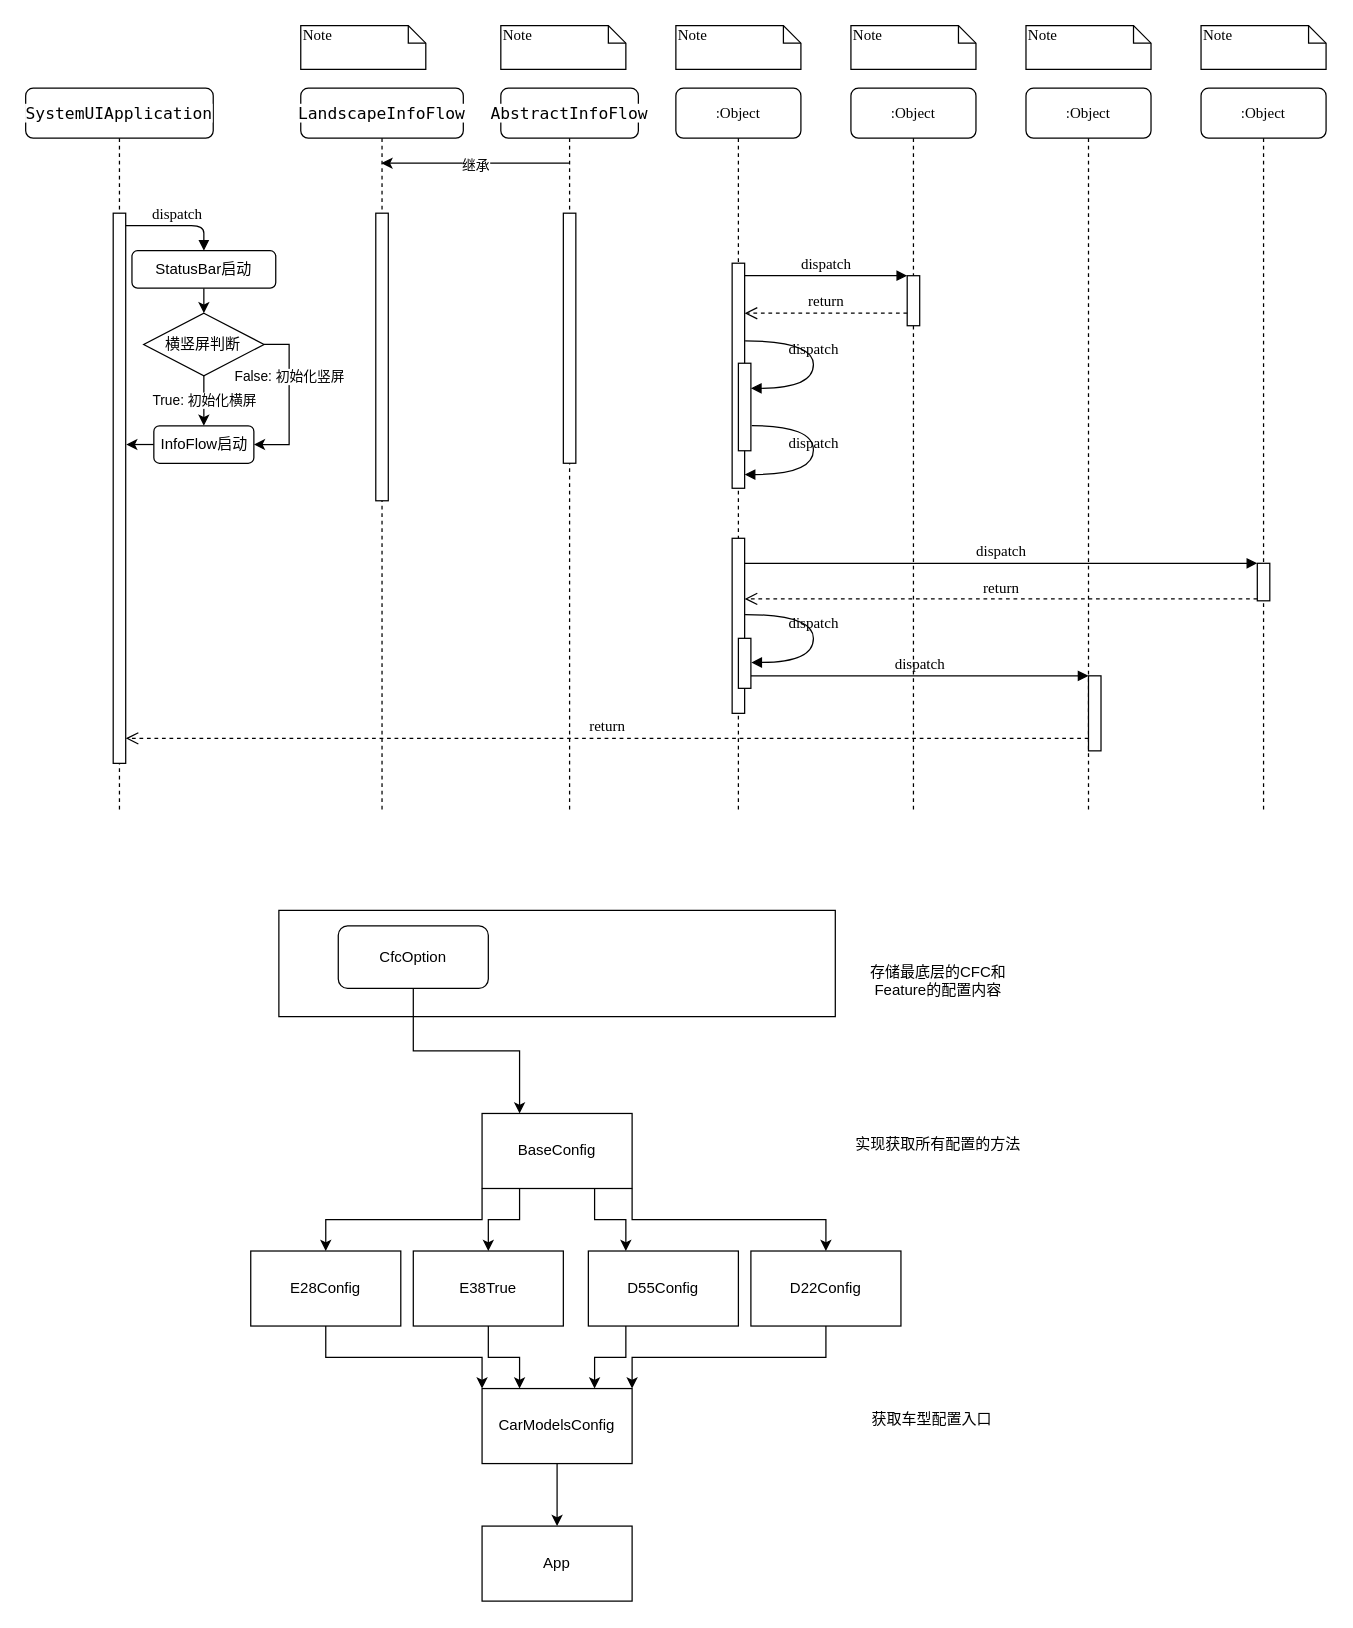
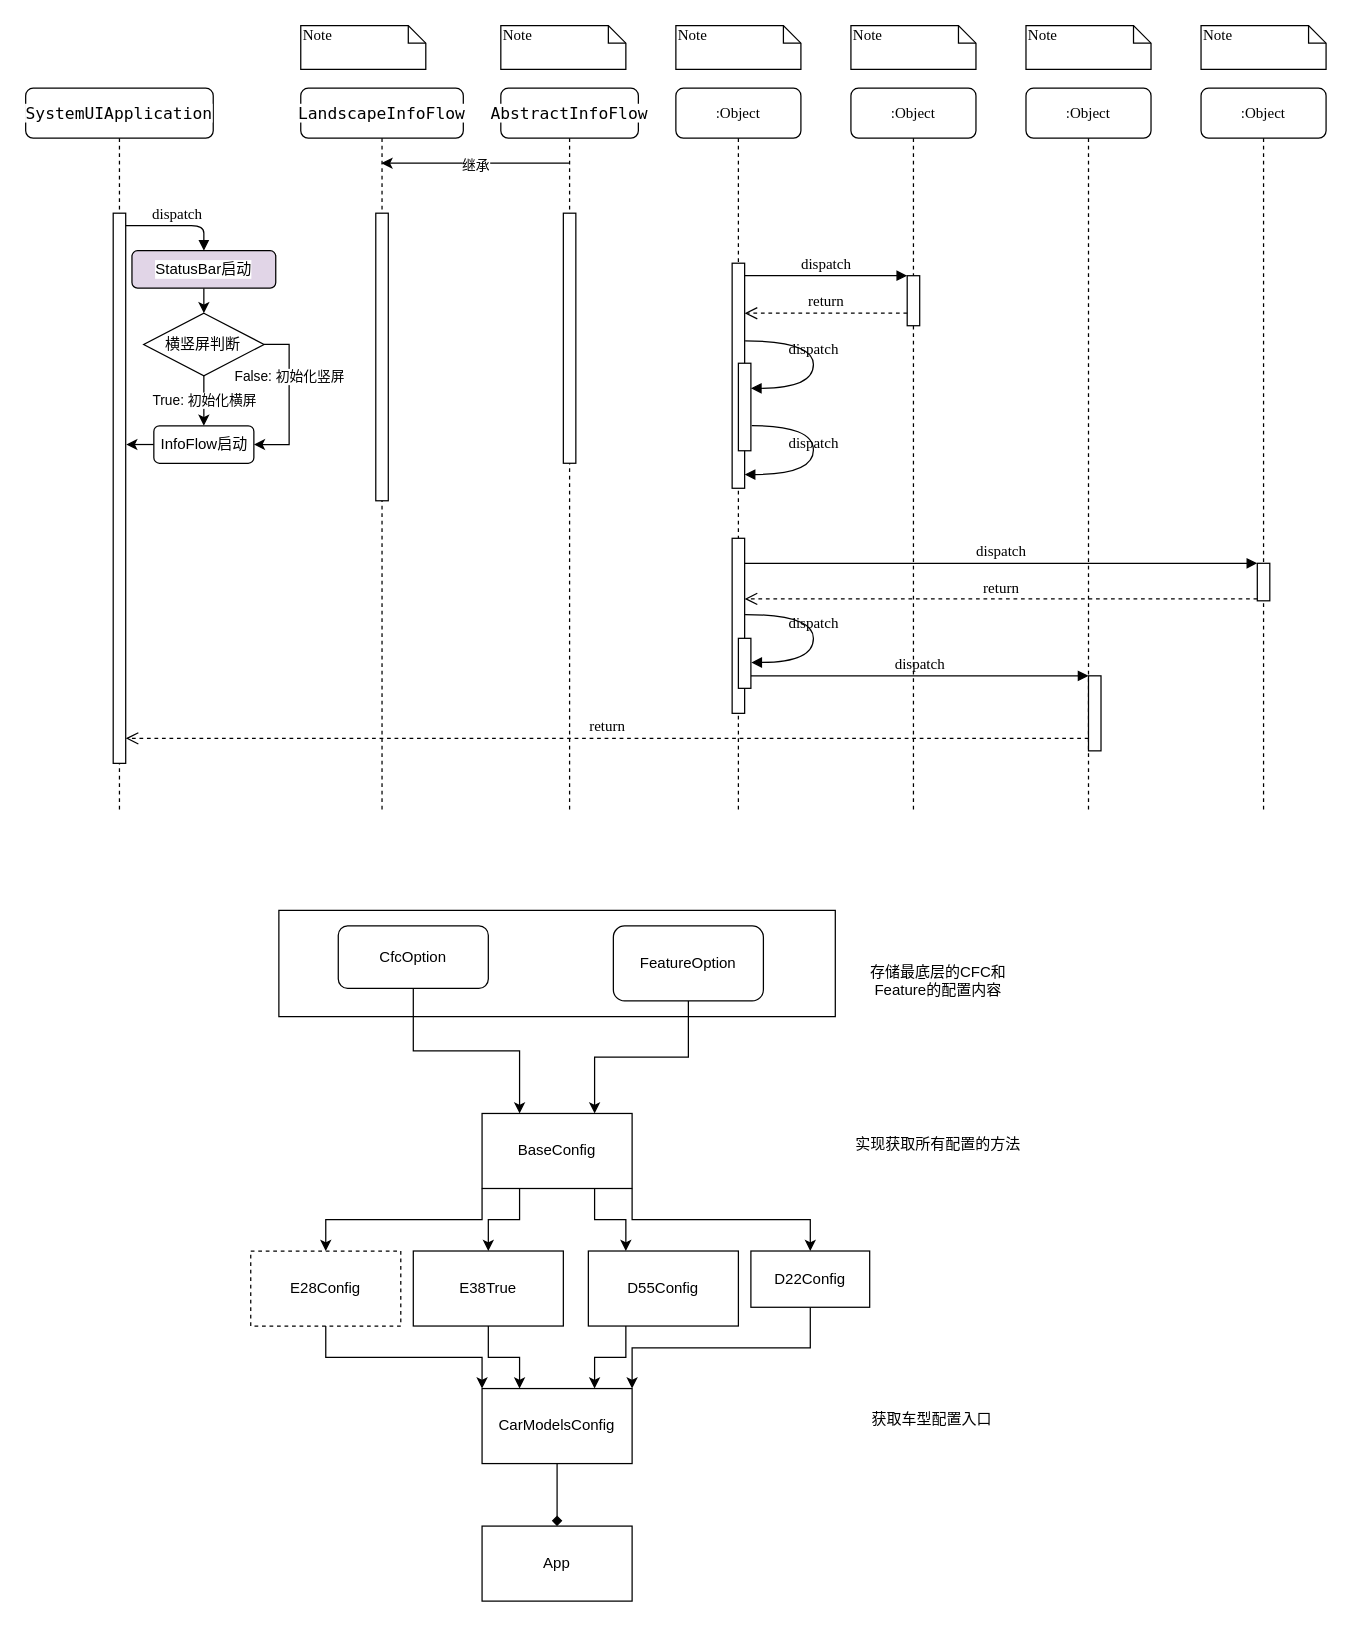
node "StatusBar启动": fillcolor #ffffff -> #e1d5e7
node "FeatureOption": added
edge "FeatureOption" -> "BaseConfig": added
node "E28Config": style solid -> dashed
node "D22Config": size 150x75 -> 119x56
edge "CarModelsConfig" -> "App": arrowhead classic -> diamond
